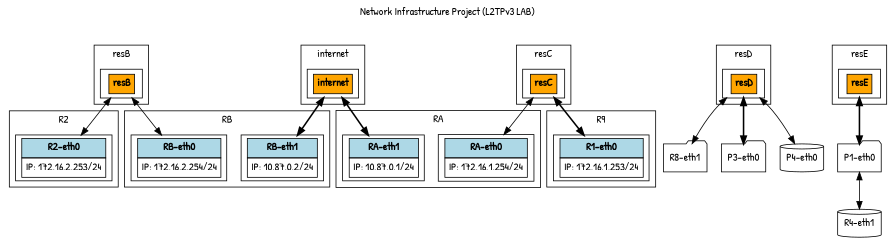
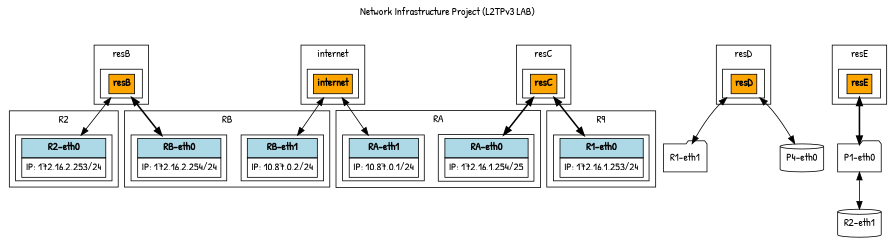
edge "resC" -- "RA-eth0": style solid -> bold
edge "resB" -- "RB-eth0": style solid -> bold
edge "internet" -- "RB-eth1": style bold -> solid
edge "internet" -- "RA-eth1": style bold -> solid
node "R8-eth1": label "R8-eth1" -> "R1-eth1"
node "P3-eth0": removed
node "RA-eth0": text "IP: 172.16.1.254/24" -> "IP: 172.16.1.254/25"
node "R4-eth1": label "R4-eth1" -> "R2-eth1"
